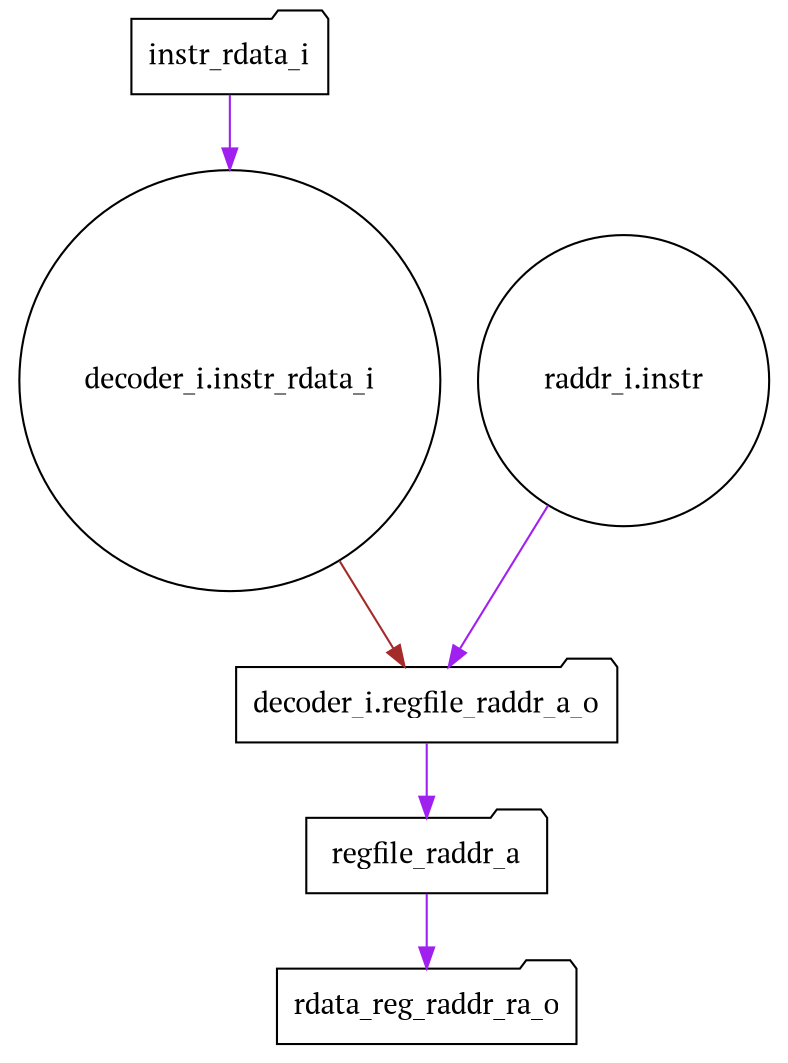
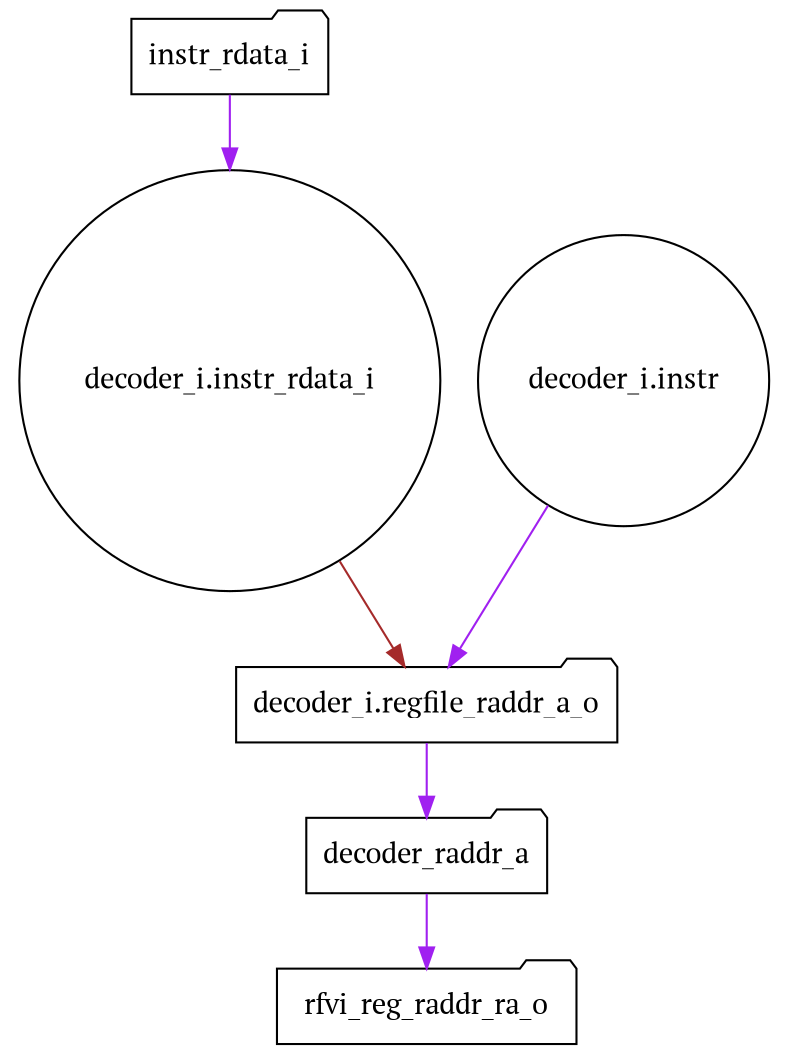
node "raddr_i.instr": label "raddr_i.instr" -> "decoder_i.instr"
node "regfile_raddr_a": label "regfile_raddr_a" -> "decoder_raddr_a"
node "rdata_reg_raddr_ra_o": label "rdata_reg_raddr_ra_o" -> "rfvi_reg_raddr_ra_o"
